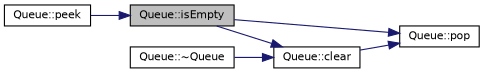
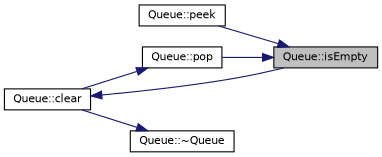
edge "Queue::isEmpty" -> "Queue::pop": reversed
edge "Queue::~Queue" -> "Queue::clear": reversed
